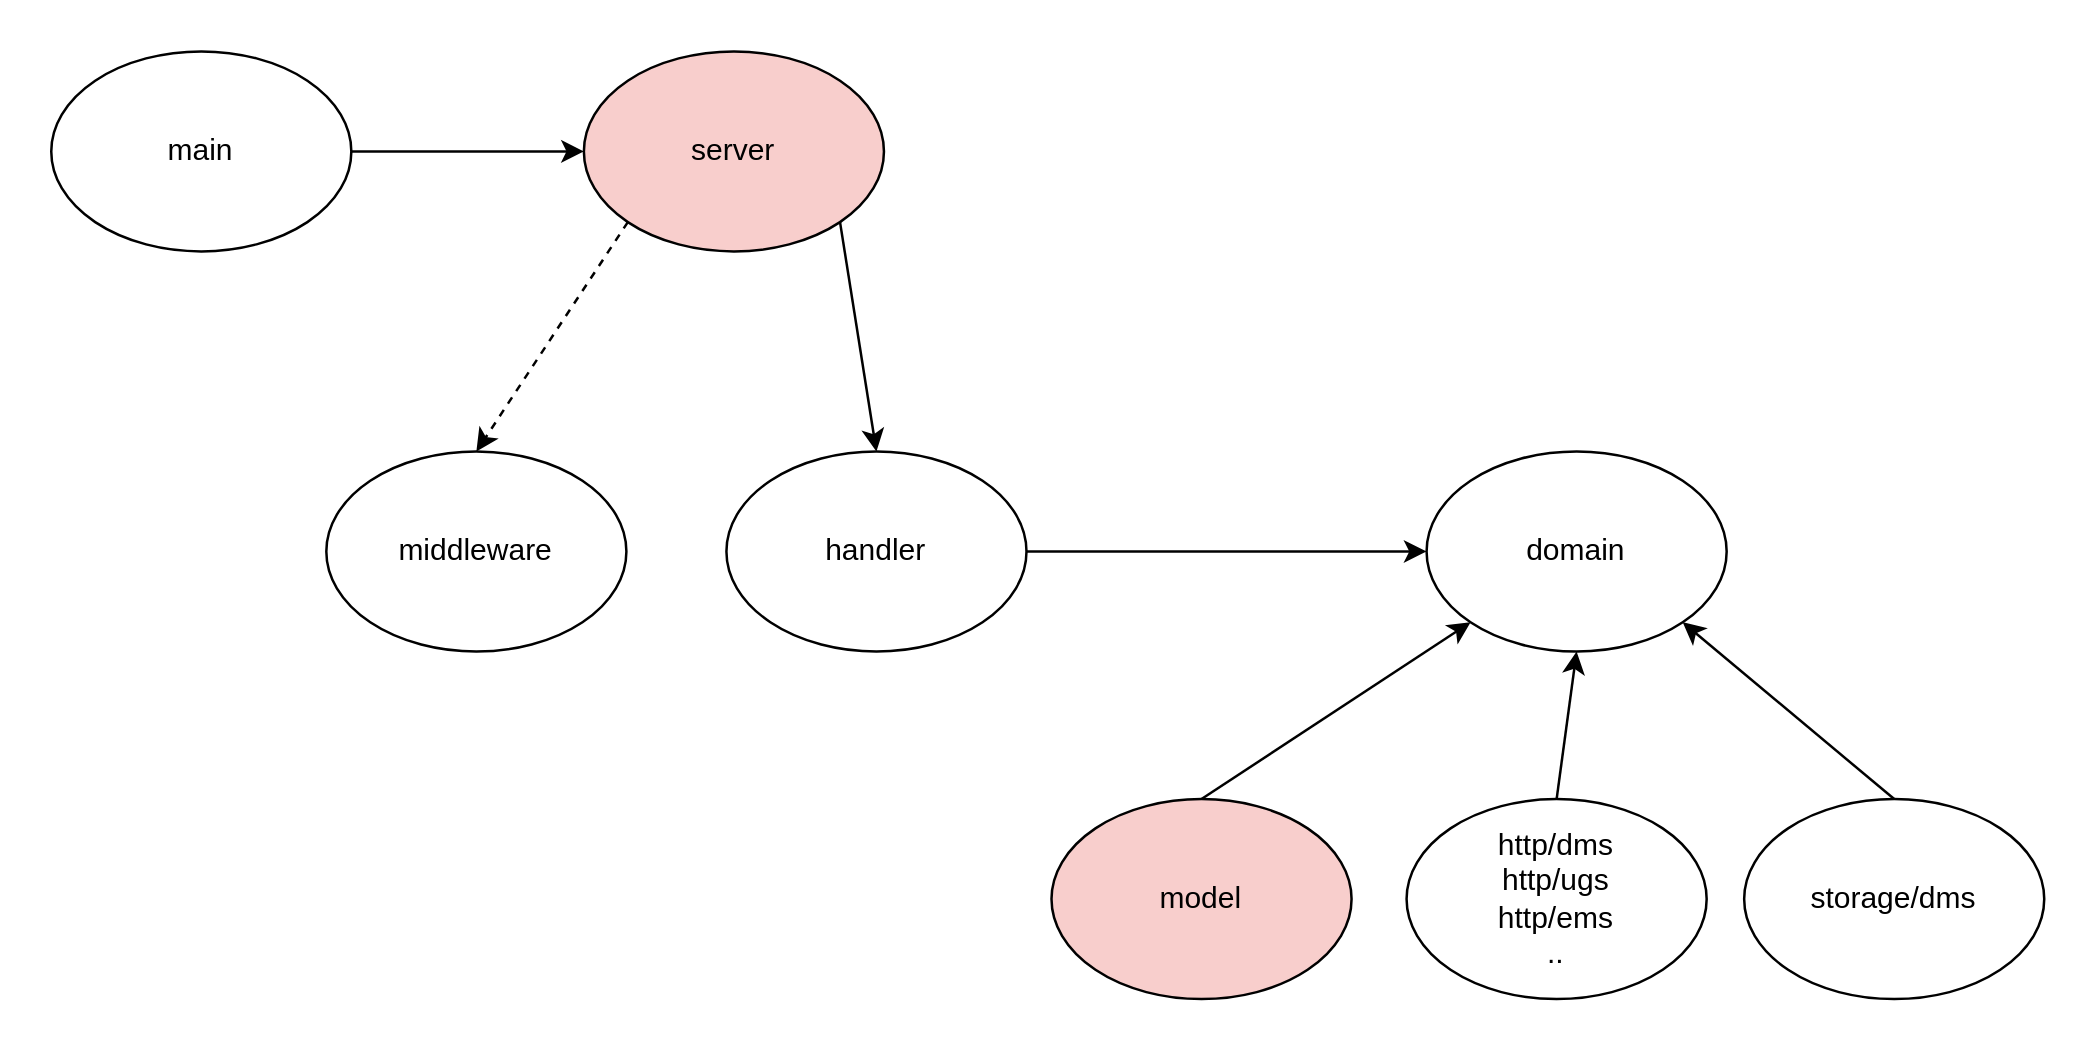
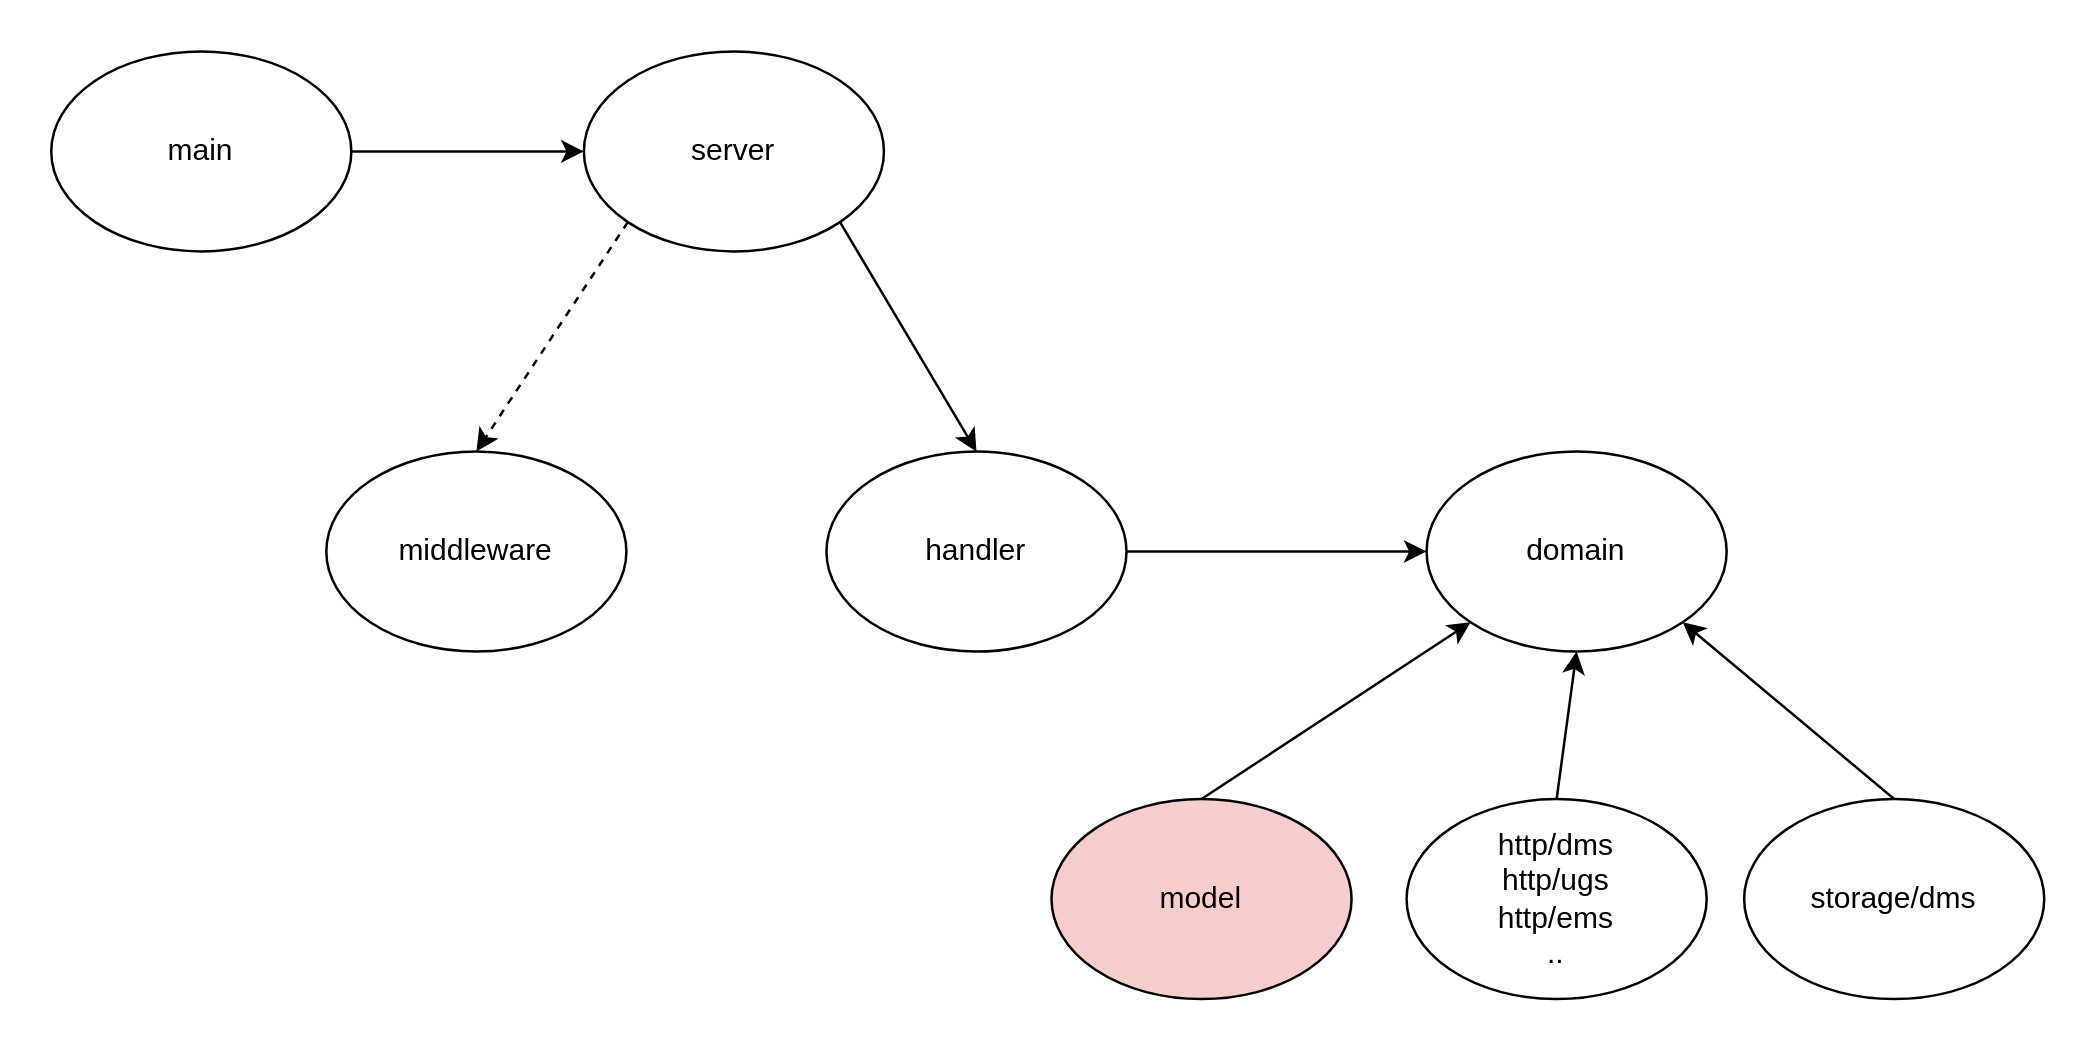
node "server": fillcolor #f8cecc -> #ffffff
node "handler": moved (876, 551) -> (976, 551)
